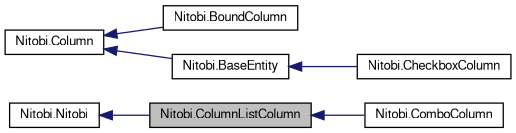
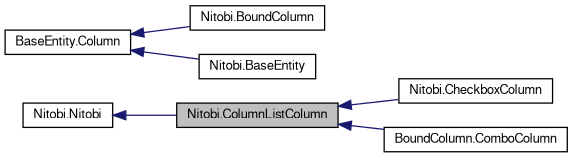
node "Nitobi.Column": label "Nitobi.Column" -> "BaseEntity.Column"
edge "Nitobi.CheckboxColumn" -> "Nitobi.BaseEntity": now "Nitobi.CheckboxColumn" -> "Nitobi.ColumnListColumn"
node "Nitobi.ComboColumn": label "Nitobi.ComboColumn" -> "BoundColumn.ComboColumn"
